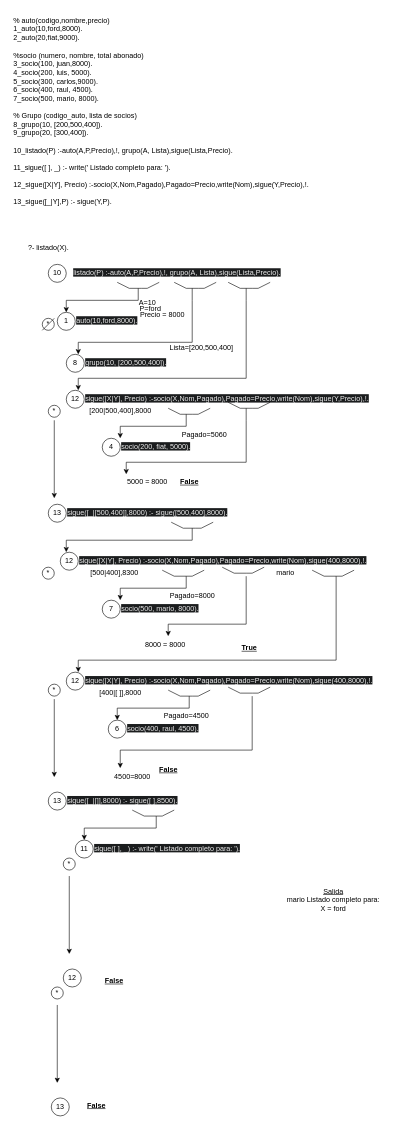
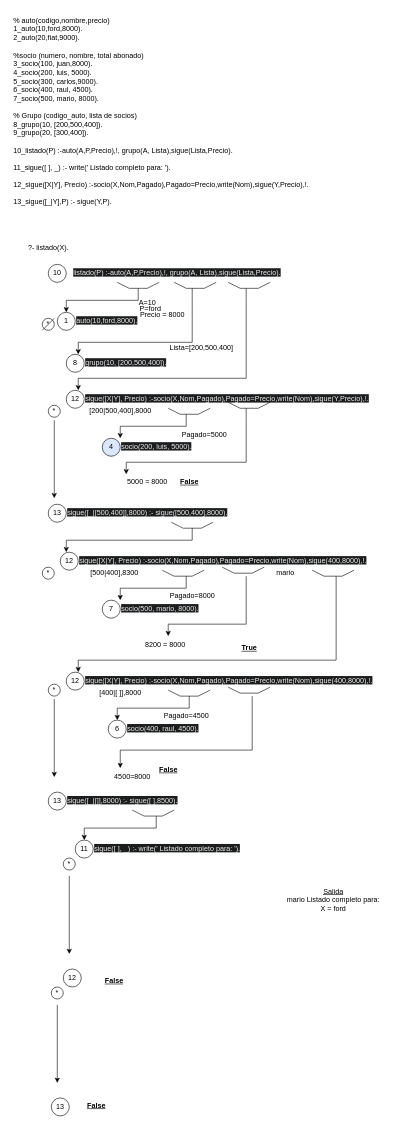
node "Pagado=5060": label "Pagado=5060" -> "Pagado=5000"
node "4": fillcolor #ffffff -> #dae8fc
node "socio(200, fiat, 5000).": label "socio(200, fiat, 5000)." -> "socio(200, luis, 5000)."
node "8000 = 8000": label "8000 = 8000" -> "8200 = 8000"
